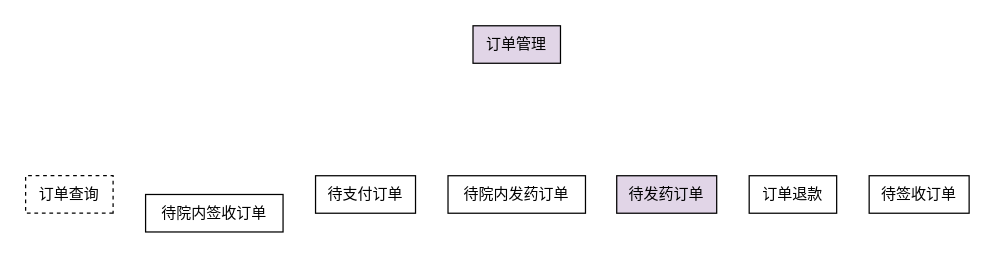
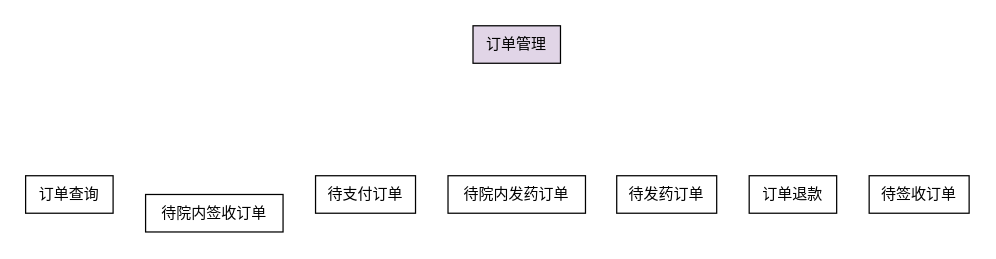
node "订单查询": style dashed -> solid
node "待发药订单": fillcolor #e1d5e7 -> #ffffff
